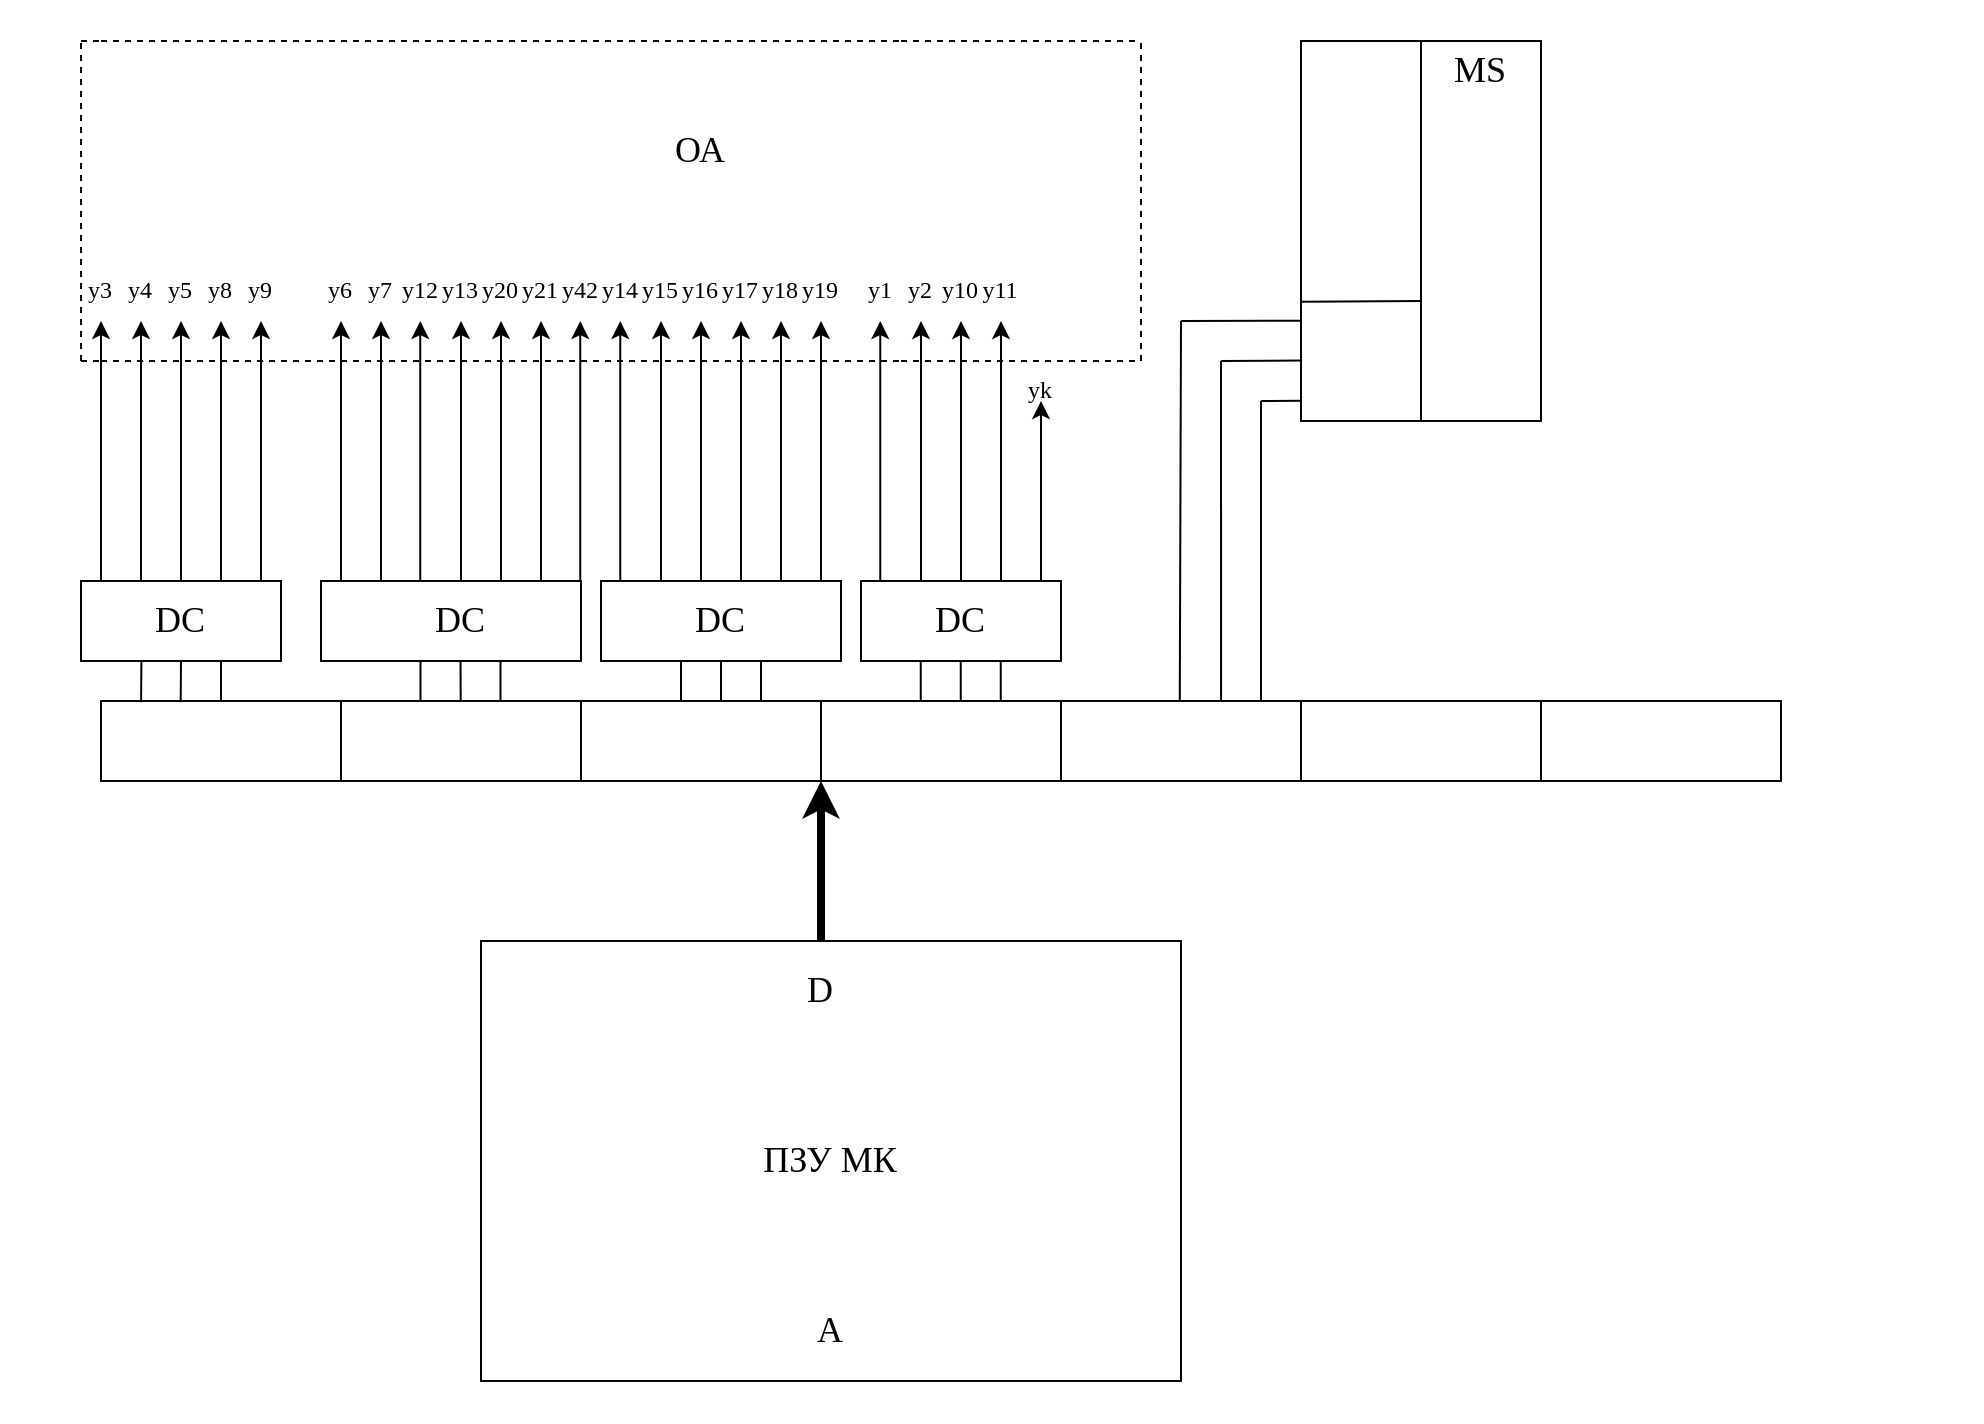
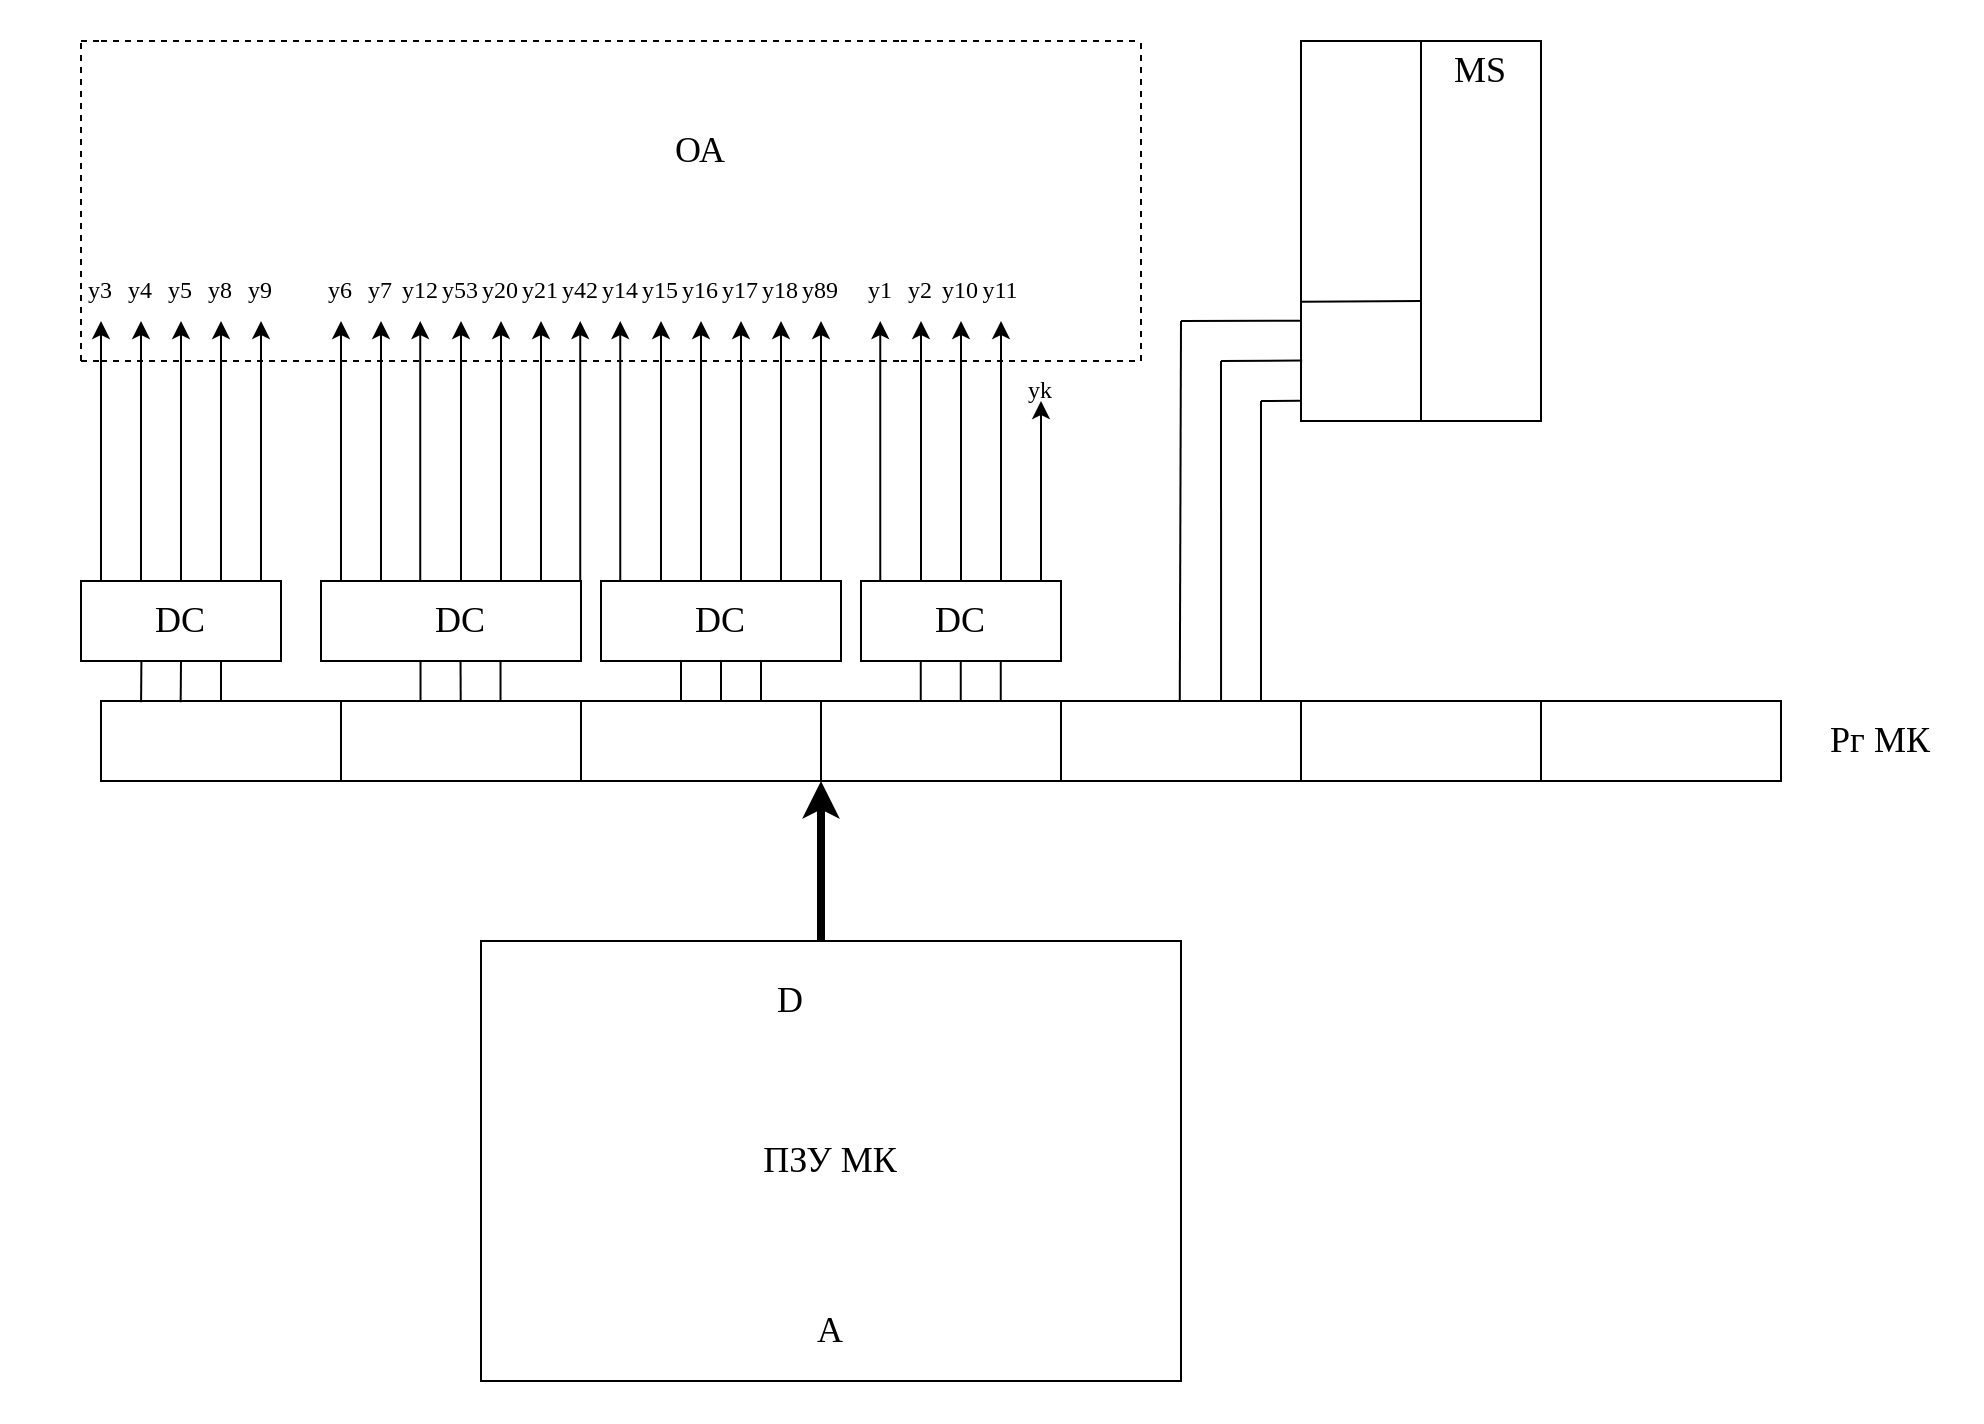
node "y13": label "y13" -> "y53"
node "y19": label "y19" -> "y89"
node "Рг МК": added
node "D": moved (821, 991) -> (791, 1001)
